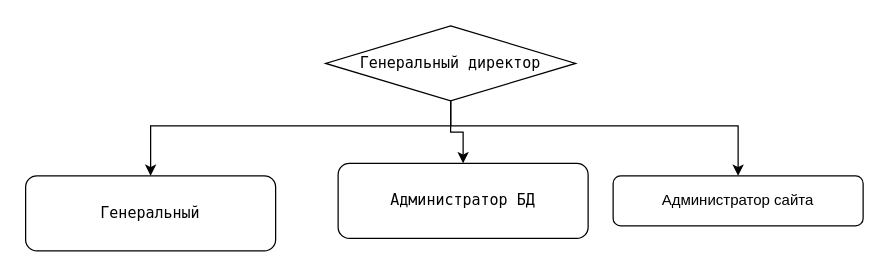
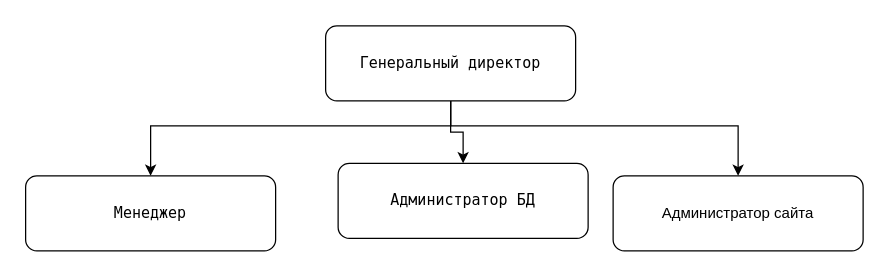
node "Генеральный директор": shape diamond -> rounded rectangle
node "Администратор сайта": size 250x50 -> 250x75
node "Генеральный": label "Генеральный" -> "Менеджер"
